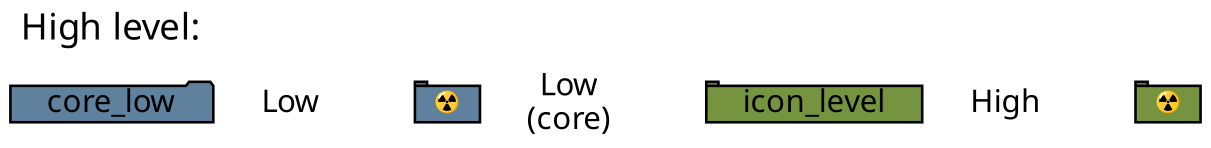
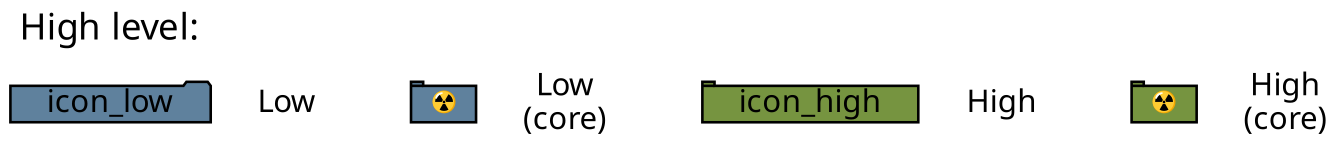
node "core_low": label "core_low" -> "icon_low"
node "icon_level": label "icon_level" -> "icon_high"
node "High (core)": added
